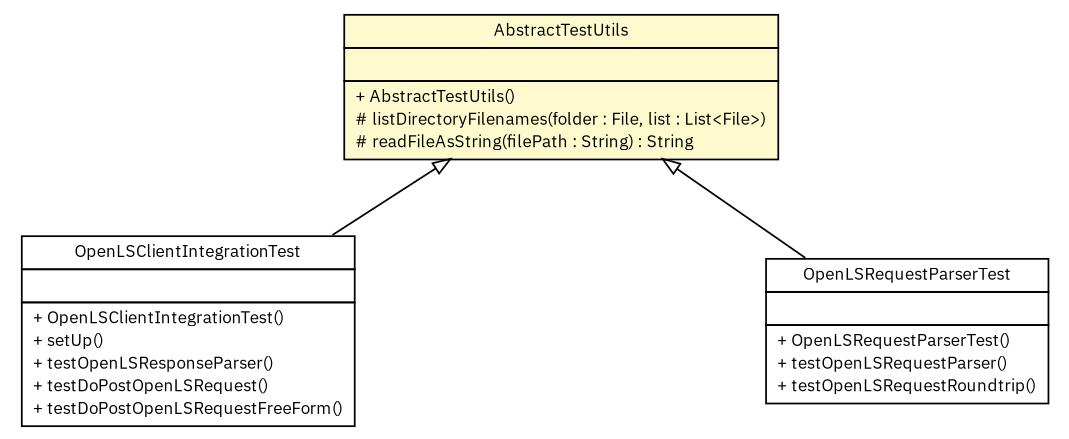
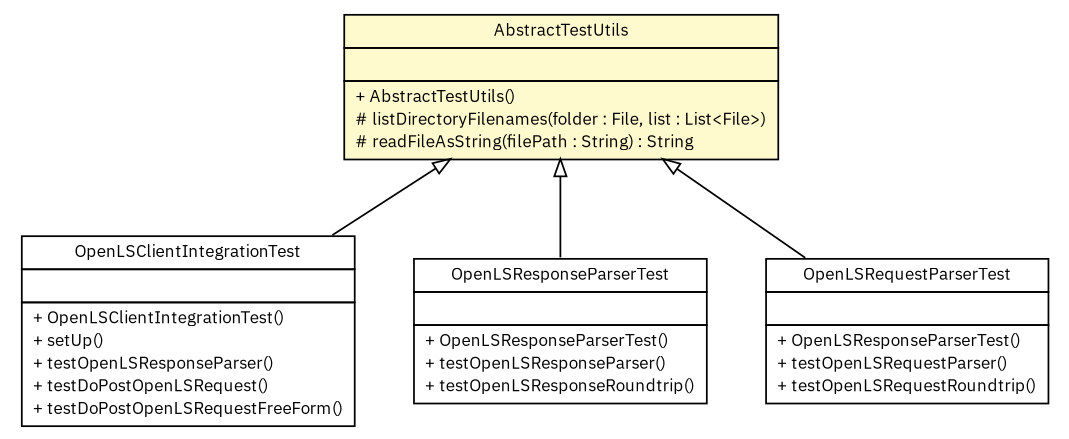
node "OpenLSResponseParserTest": added
node "OpenLSRequestParserTest": text "+ OpenLSRequestParserTest()" -> "+ OpenLSResponseParserTest()"
